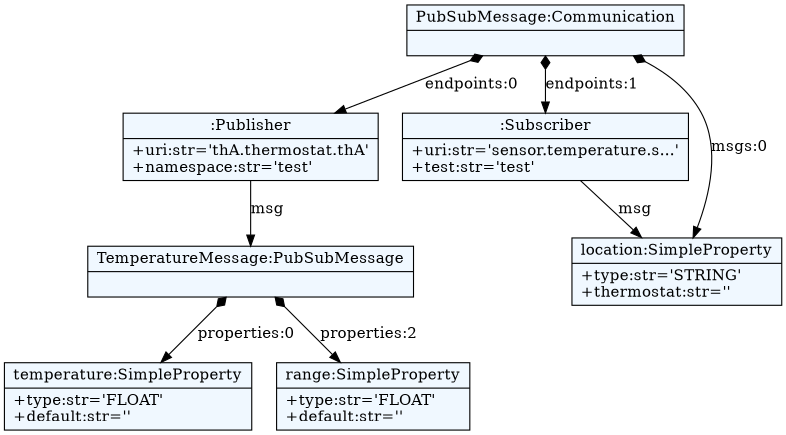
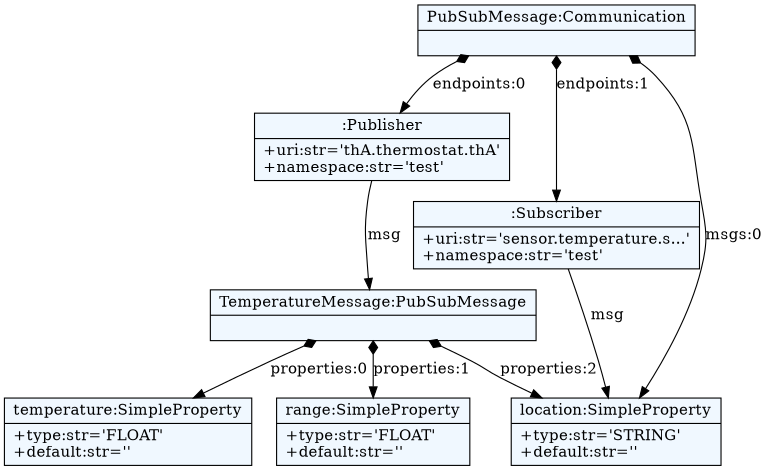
node ":Subscriber": text "+test:str='test'" -> "+namespace:str='test'"
node "location:SimpleProperty": text "+thermostat:str=''" -> "+default:str=''"
edge "TemperatureMessage:PubSubMessage" -- "range:SimpleProperty": label "properties:2" -> "properties:1"
edge "TemperatureMessage:PubSubMessage" -- "location:SimpleProperty": added, label "properties:2"
